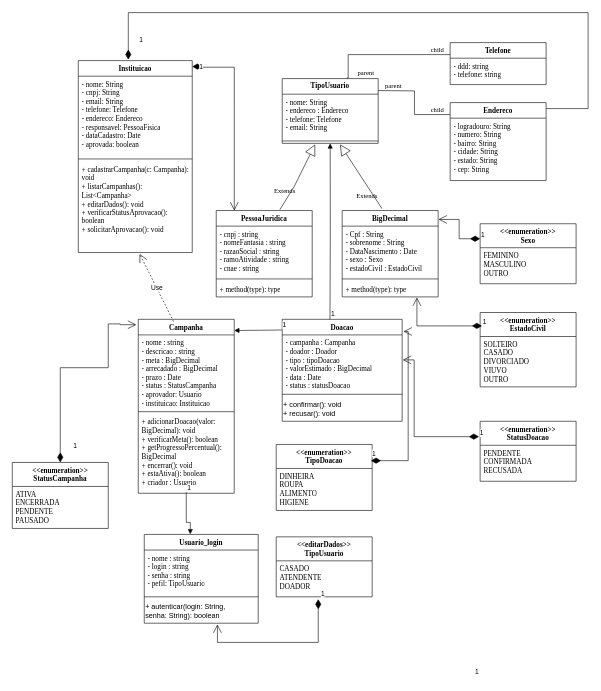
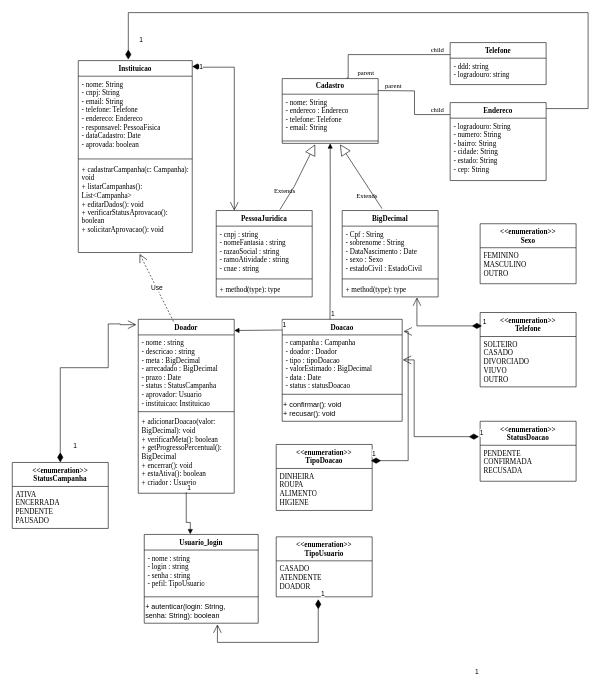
node "- ddd: string - telefone: string": label "- ddd: string - telefone: string" -> "- ddd: string - logradouro: string"
node "TipoUsuario": label "TipoUsuario" -> "Cadastro"
edge "BigDecimal" -- "<<enumeration>> Sexo": removed, label "1"
node "<<enumeration>> EstadoCivil": label "<<enumeration>> EstadoCivil" -> "<<enumeration>> Telefone"
node "Campanha": label "Campanha" -> "Doador"
node "<<editarDados>> TipoUsuario": label "<<editarDados>> TipoUsuario" -> "<<enumeration>> TipoUsuario"
